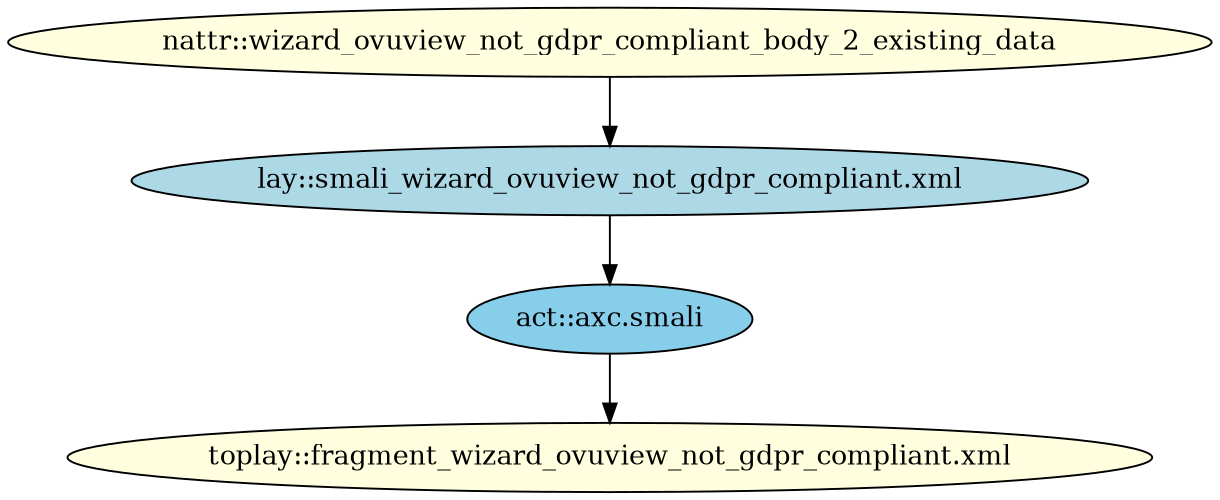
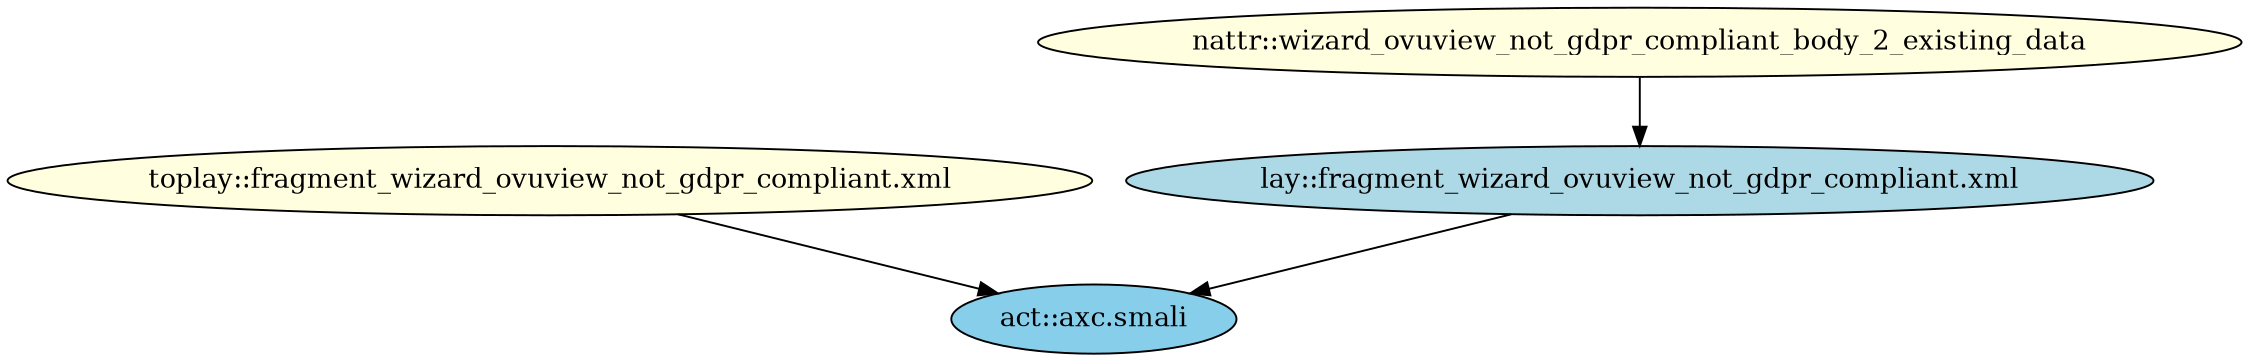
node "lay::smali_wizard_ovuview_not_gdpr_compliant.xml": label "lay::smali_wizard_ovuview_not_gdpr_compliant.xml" -> "lay::fragment_wizard_ovuview_not_gdpr_compliant.xml"
edge "act::axc.smali" -> "toplay::fragment_wizard_ovuview_not_gdpr_compliant.xml": reversed
